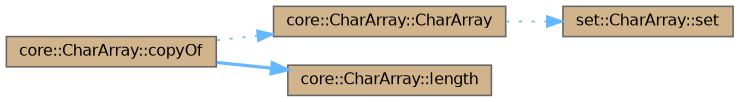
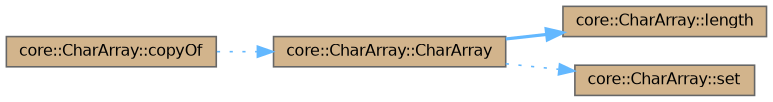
node "set::CharArray::set": label "set::CharArray::set" -> "core::CharArray::set"
edge "core::CharArray::copyOf" -> "core::CharArray::length": now "core::CharArray::CharArray" -> "core::CharArray::length"
